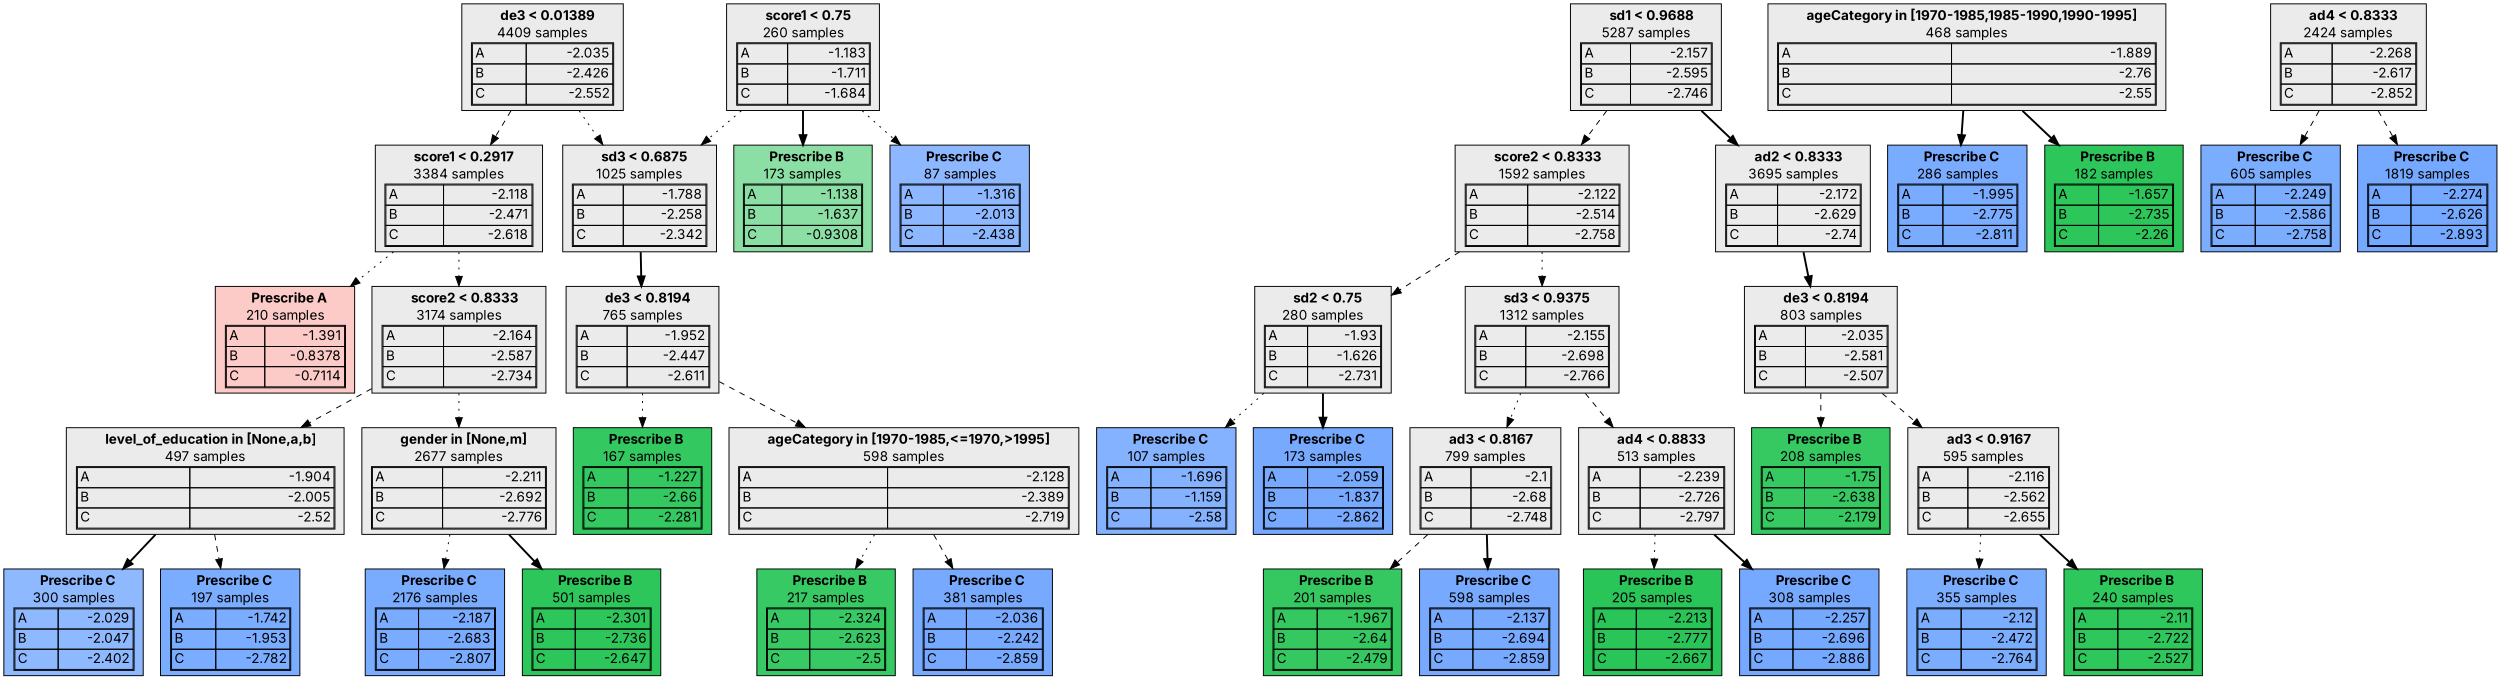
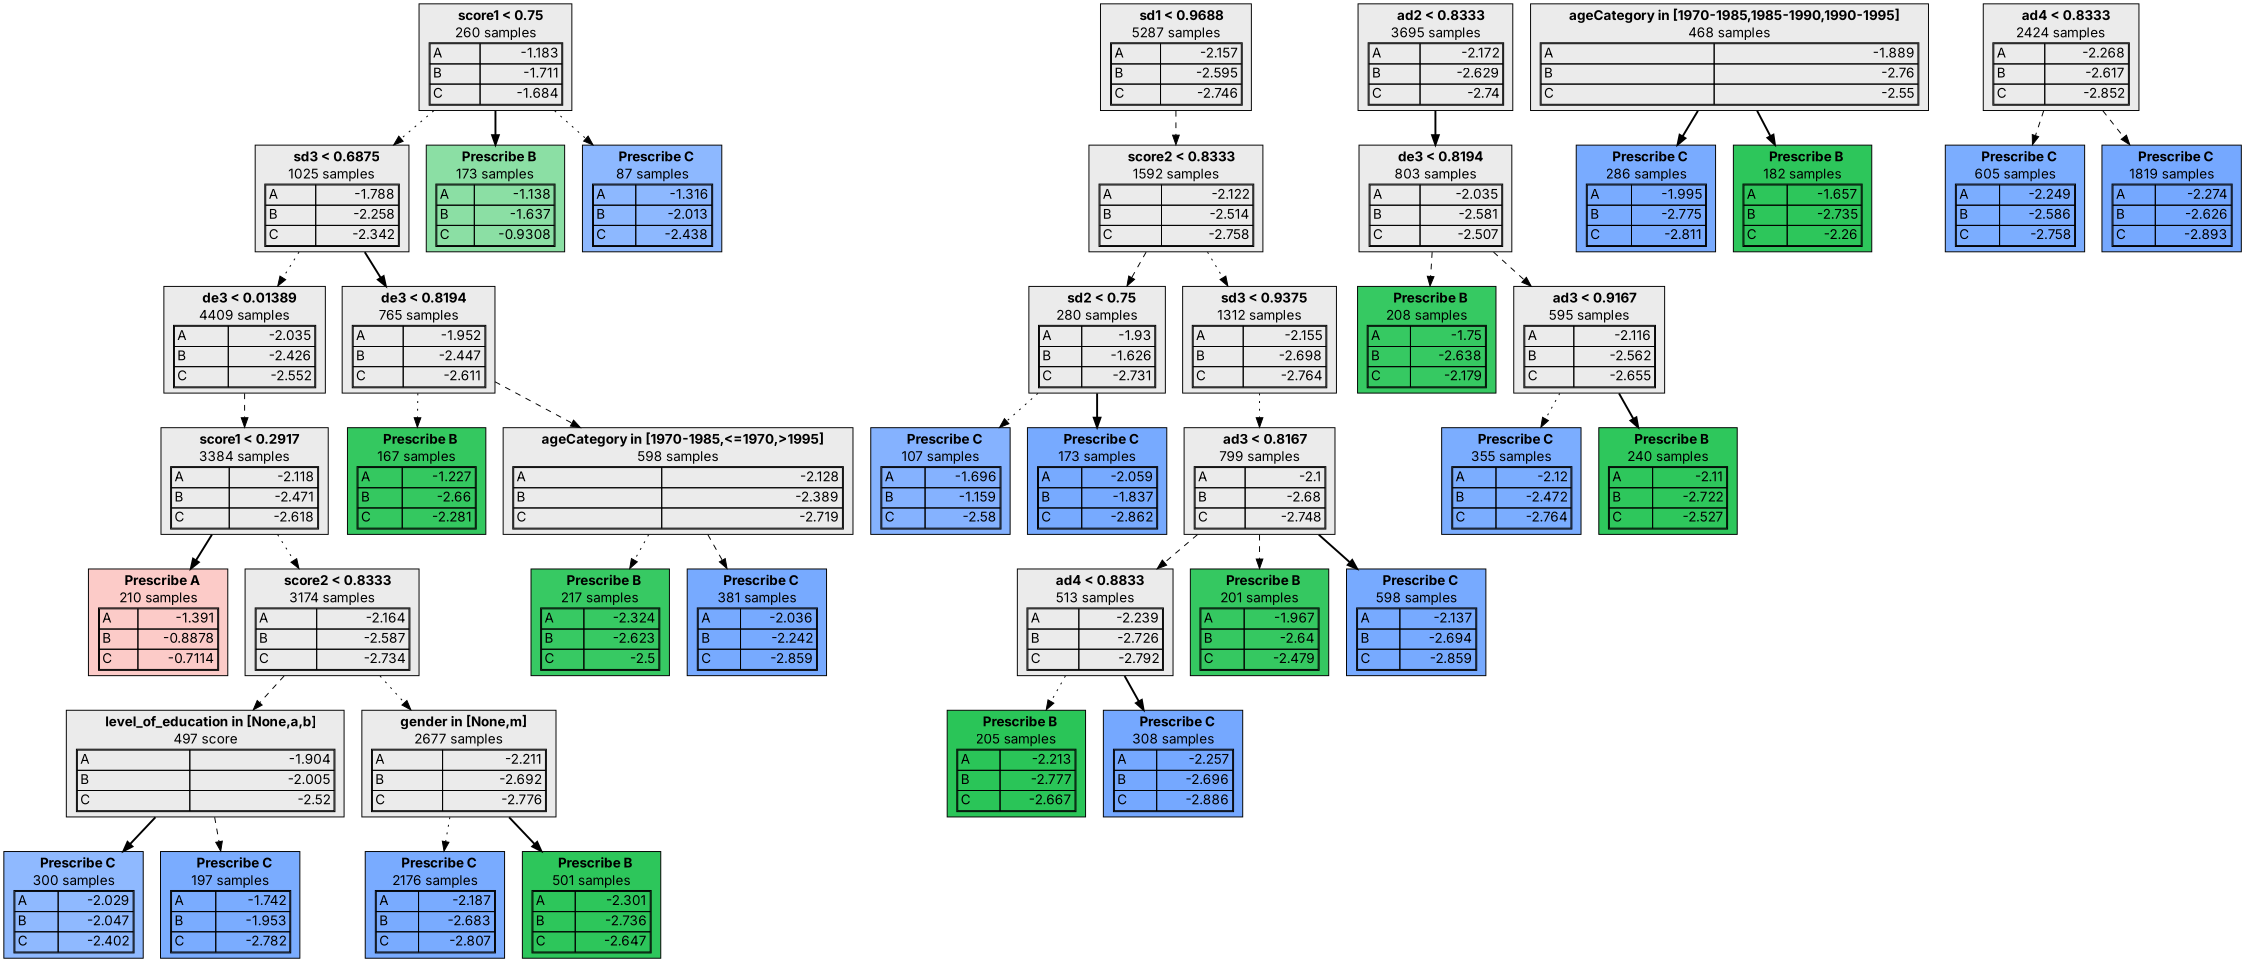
edge "de3 < 0.01389" -> "sd3 < 0.6875": reversed
edge "sd1 < 0.9688" -> "ad2 < 0.8333": removed
edge "score1 < 0.2917" -> "Prescribe A": style dotted -> bold
node "Prescribe A": text "-0.8378" -> "-0.8878"
node "sd3 < 0.9375": text "-2.766" -> "-2.764"
edge "sd3 < 0.9375" -> "ad4 < 0.8833": now "ad3 < 0.8167" -> "ad4 < 0.8833"
node "level_of_education in [None,a,b]": text "497 samples" -> "497 score"
node "ad4 < 0.8833": text "-2.797" -> "-2.792"
